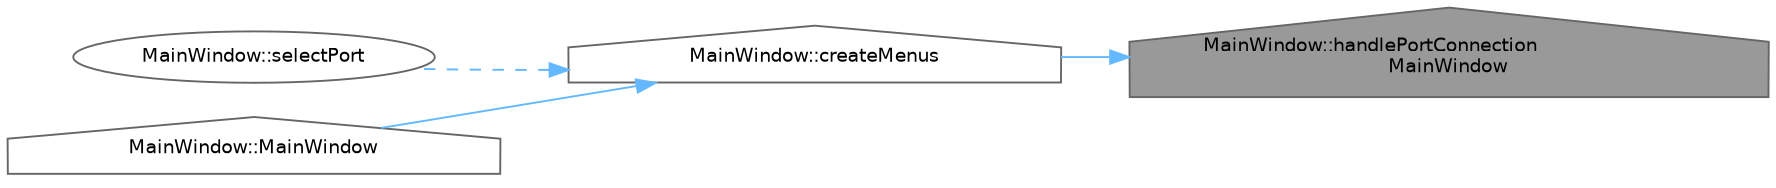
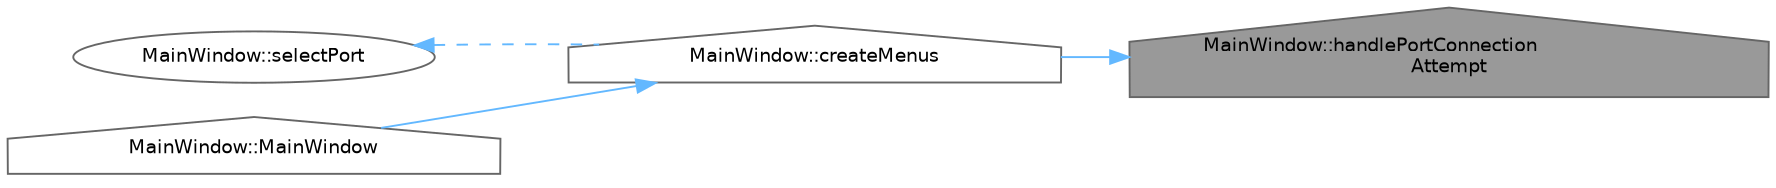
node "MainWindow::handlePortConnection MainWindow": label "MainWindow::handlePortConnection MainWindow" -> "MainWindow::handlePortConnection Attempt"
edge "MainWindow::selectPort" -> "MainWindow::createMenus": reversed
